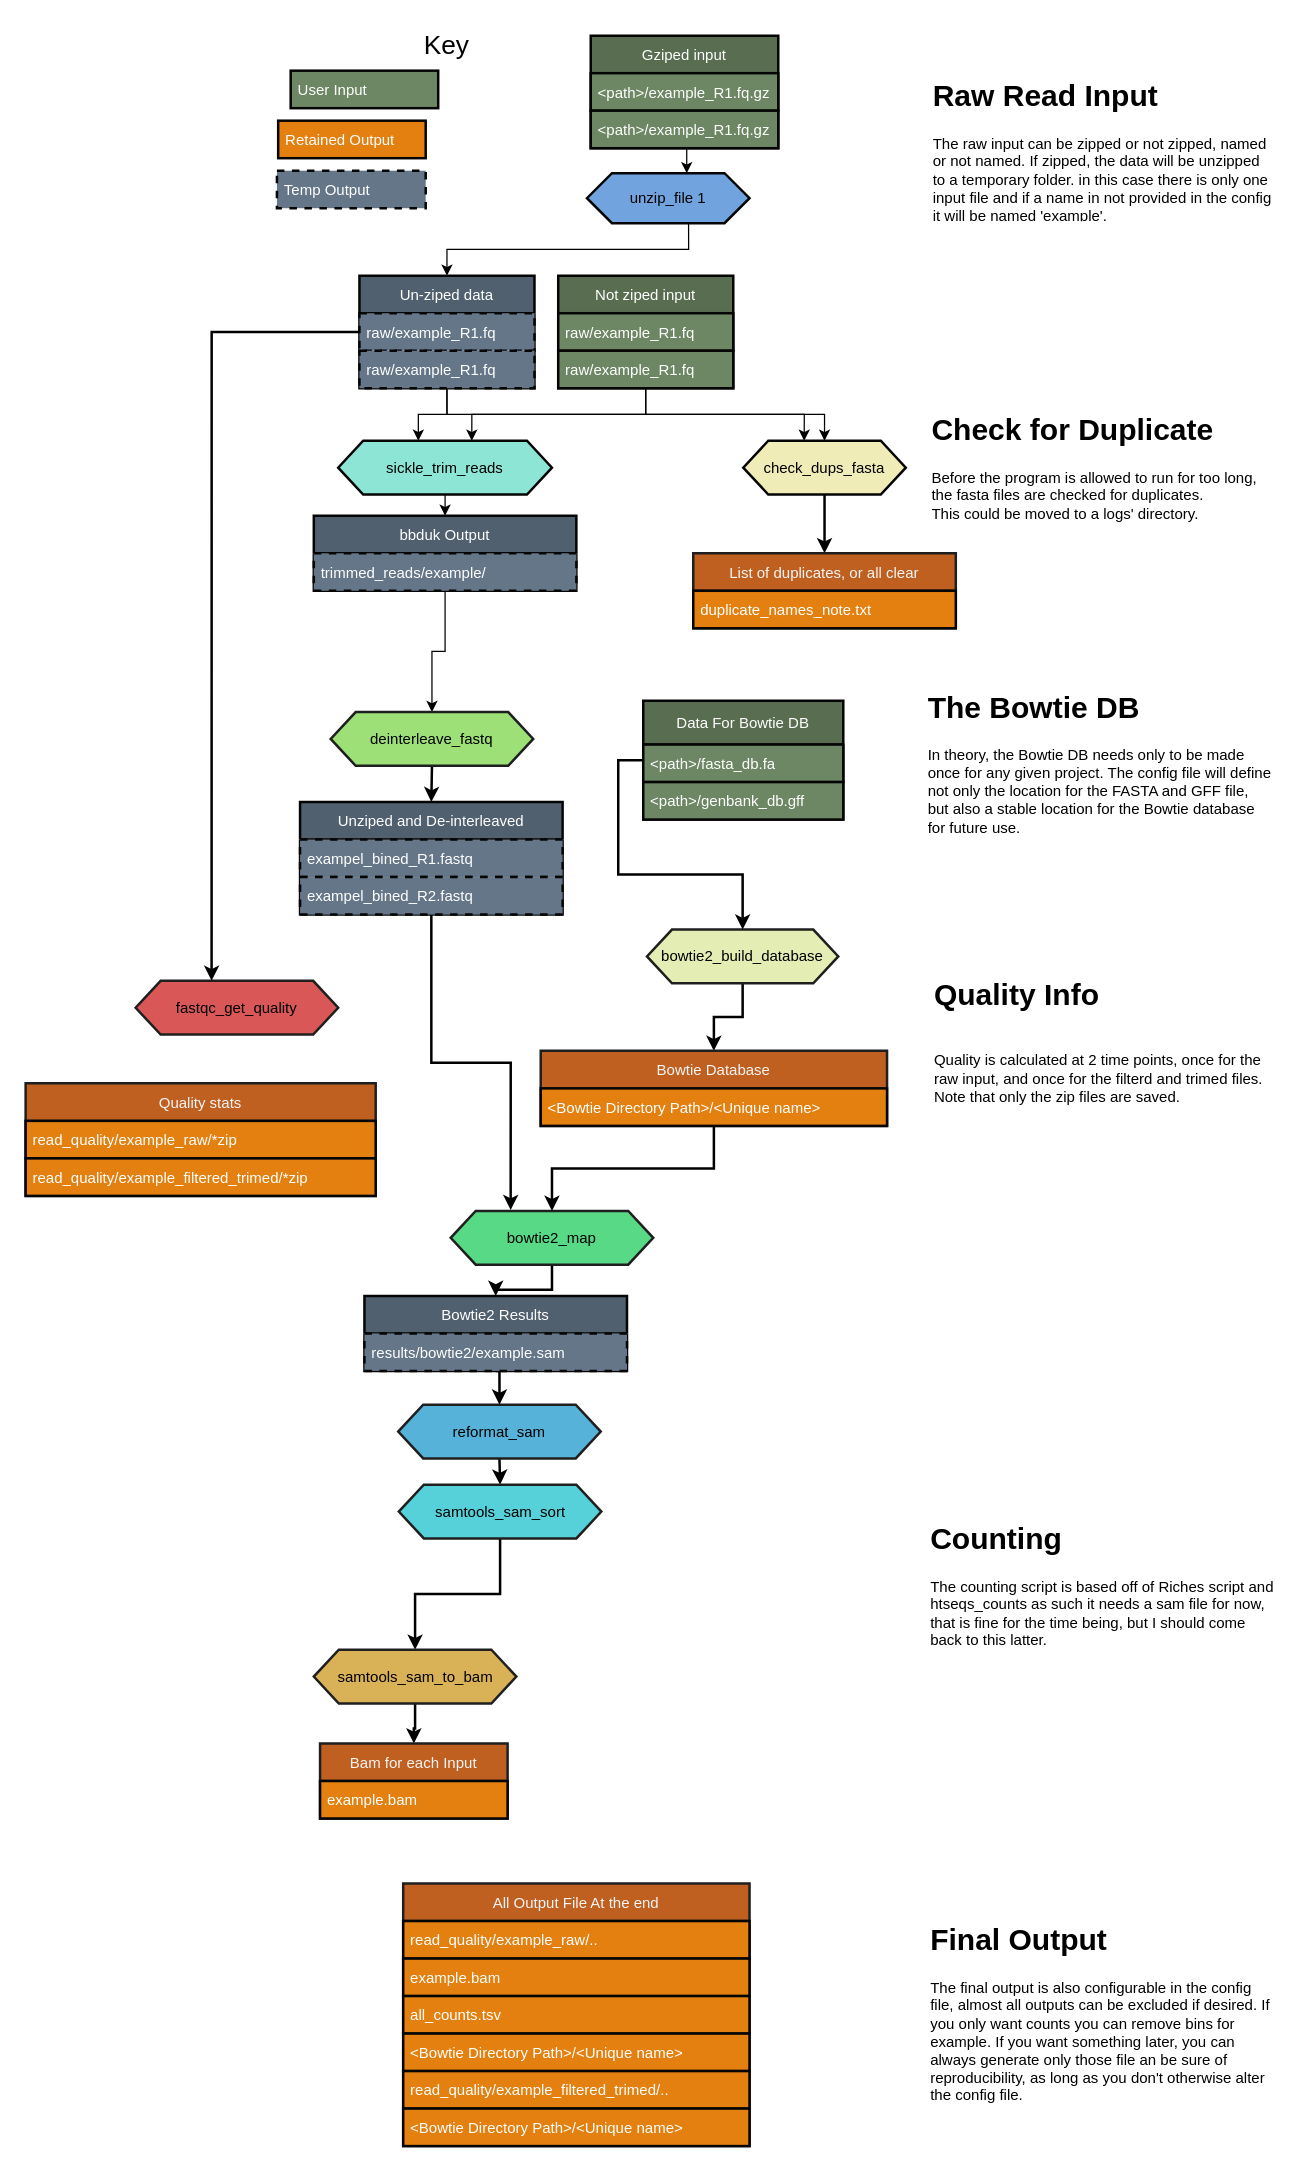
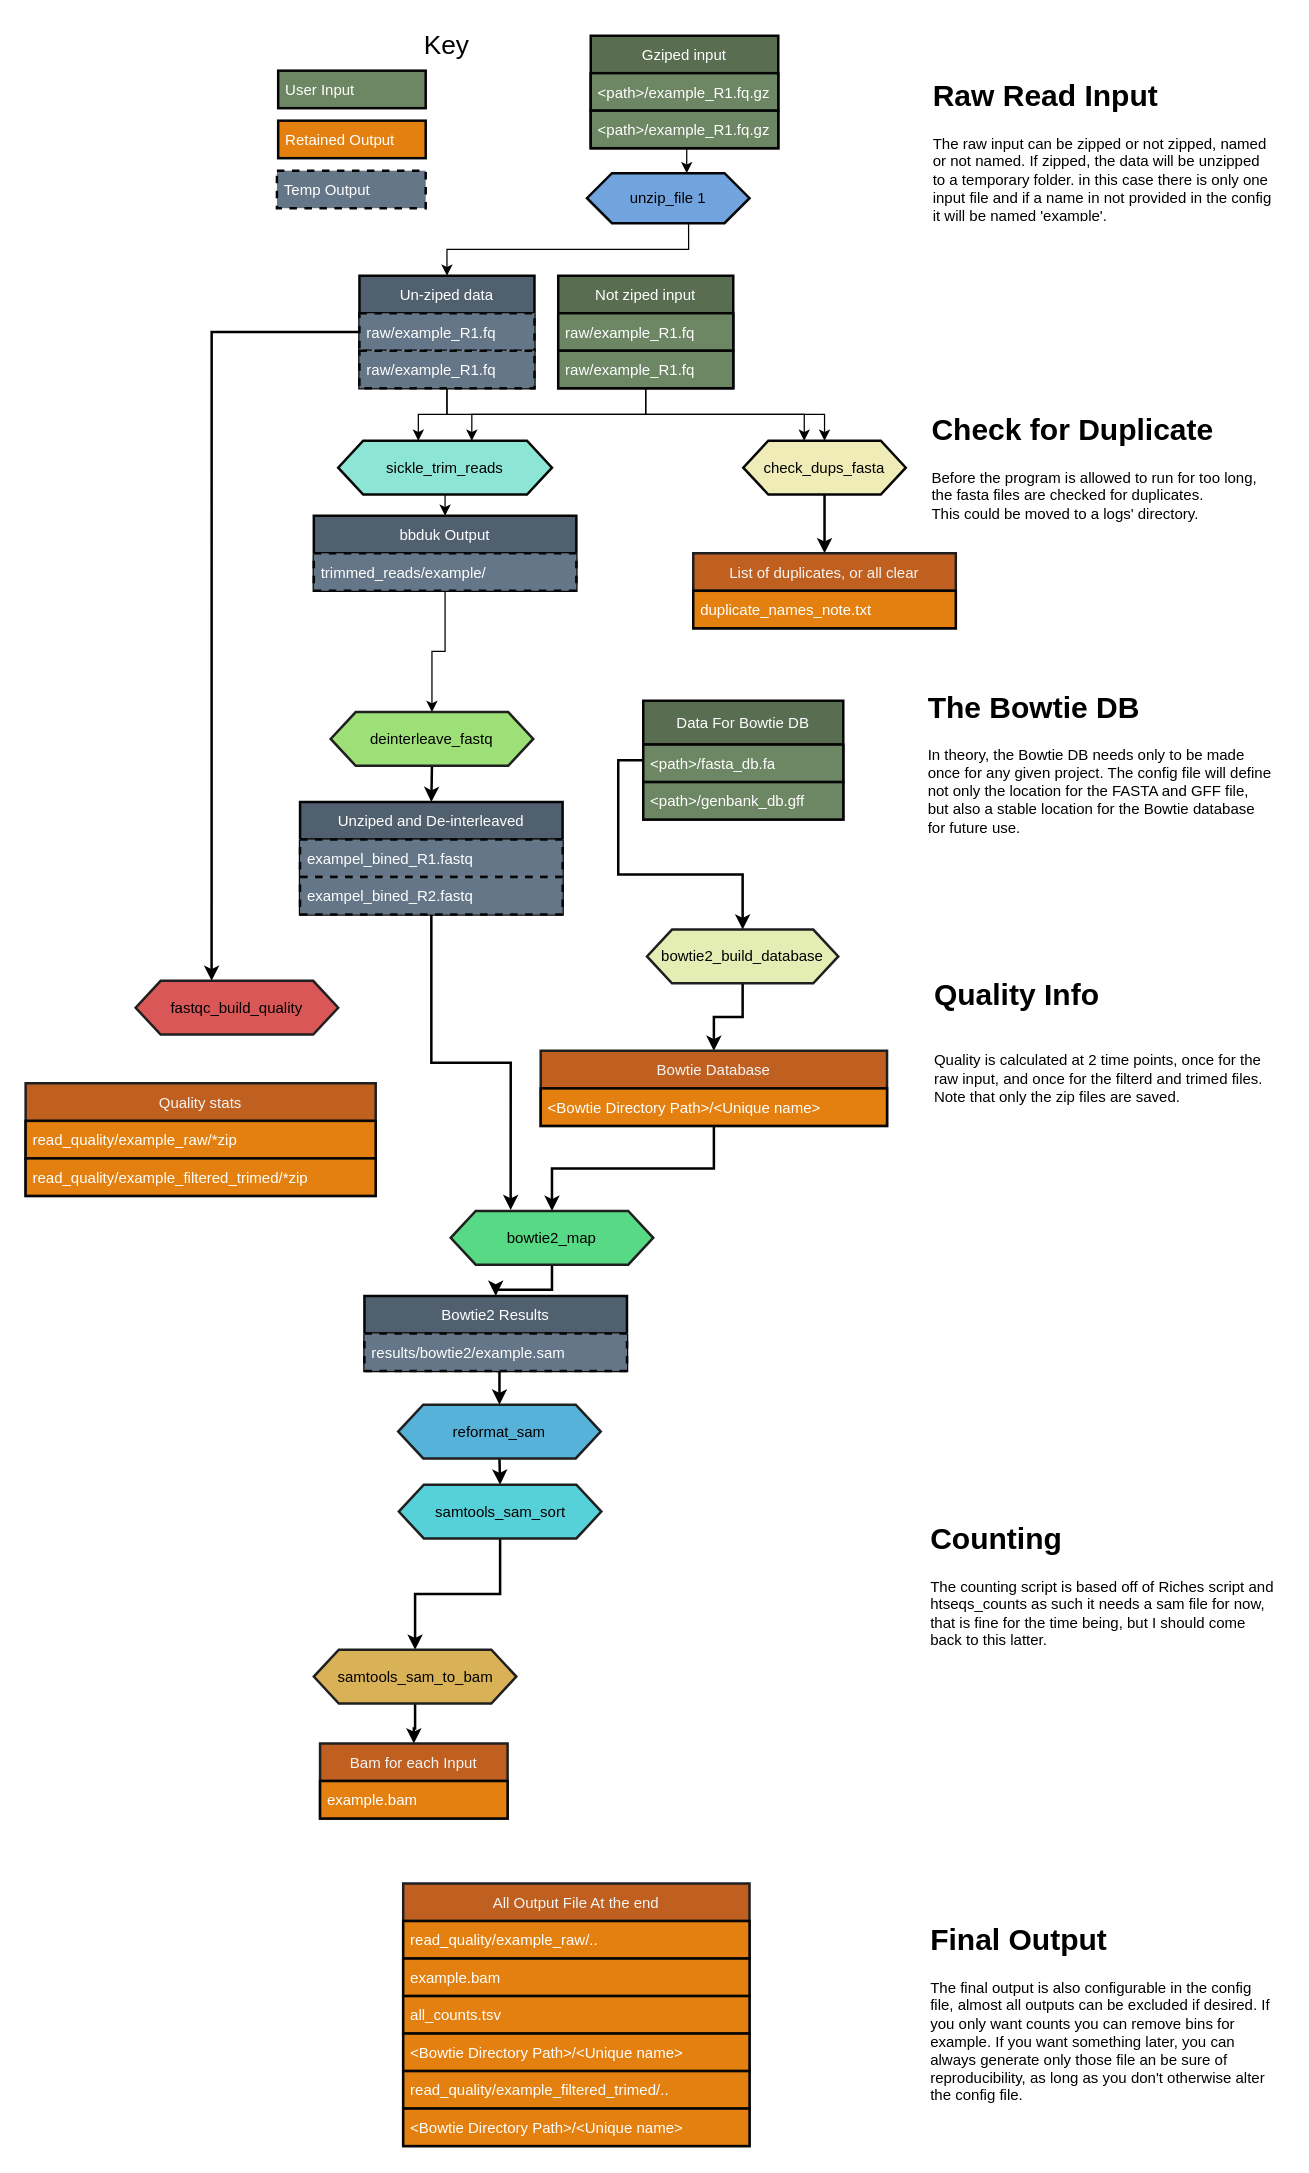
node "User Input": moved (364, 89) -> (352, 89)
node "fastqc_get_quality": label "fastqc_get_quality" -> "fastqc_build_quality"
